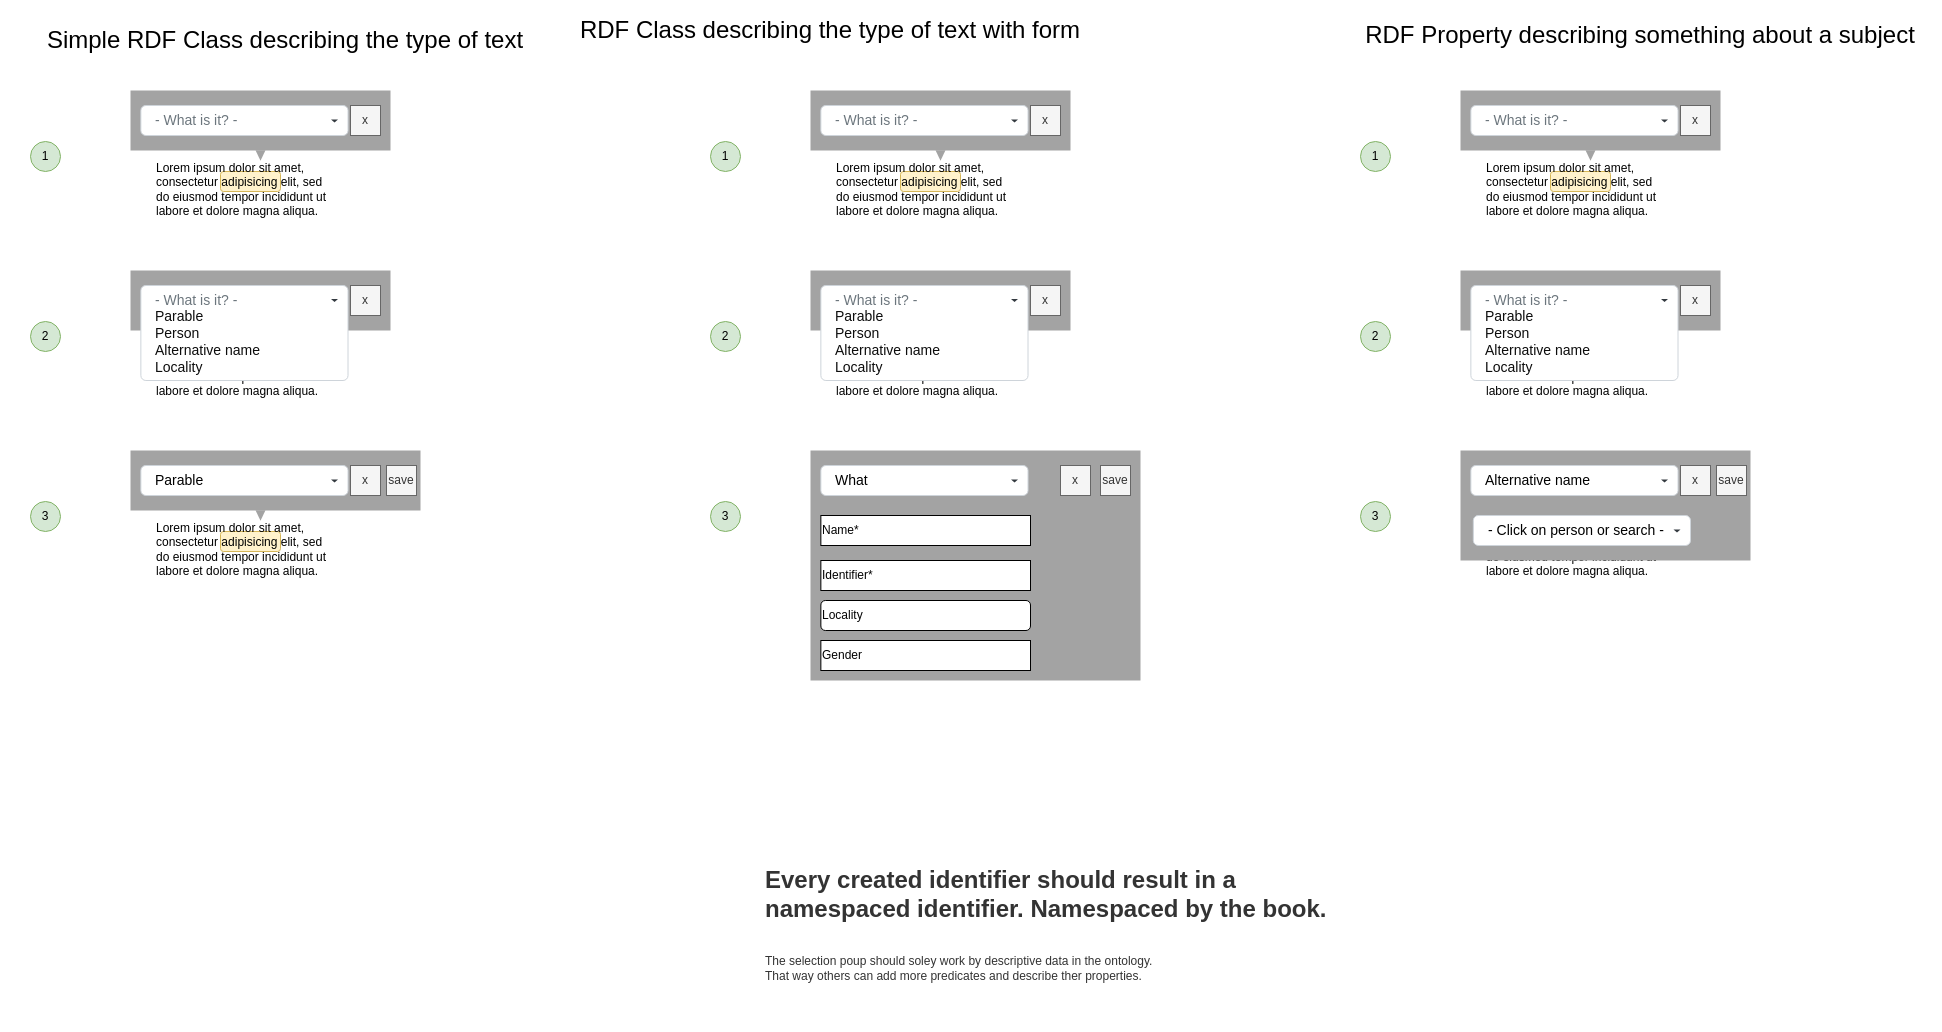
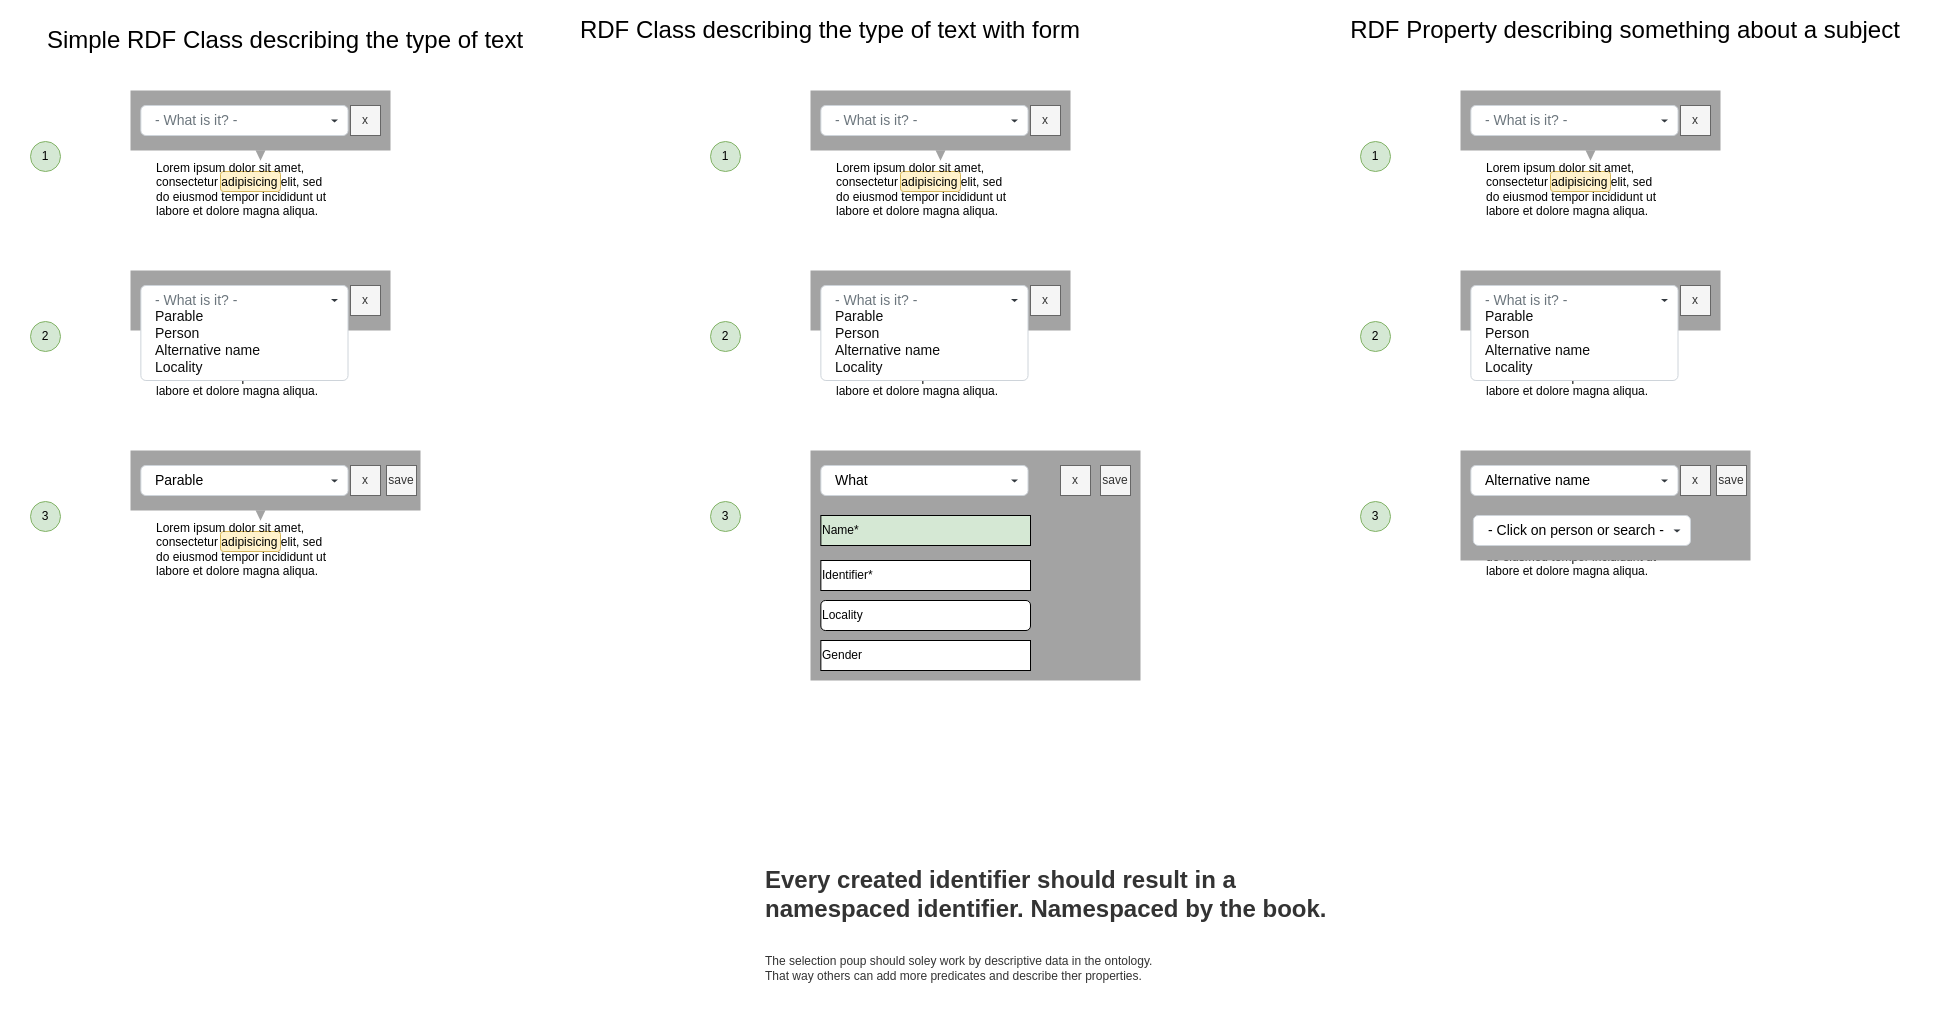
node "RDF Property describing something about a subject": moved (1641, 36) -> (1626, 31)
node "Name*": fillcolor #ffffff -> #d5e8d4
